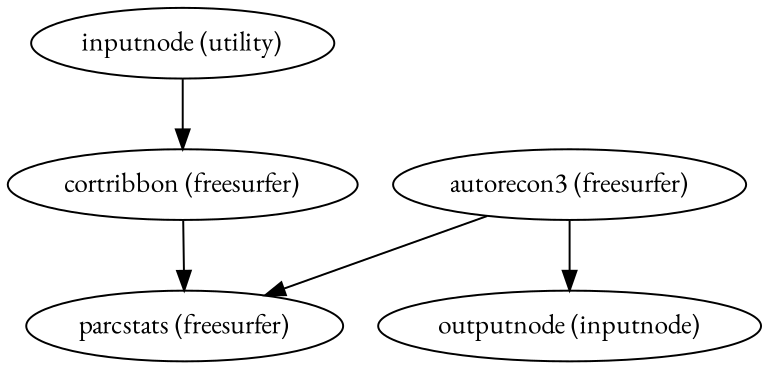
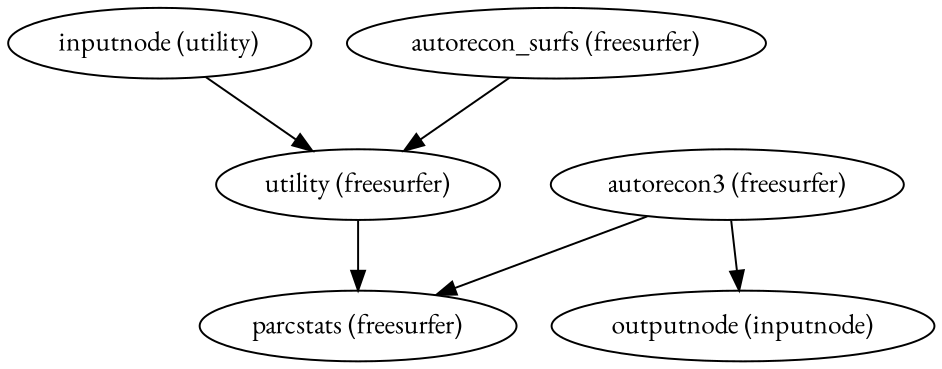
node "autorecon_surfs (freesurfer)": added
node "cortribbon (freesurfer)": label "cortribbon (freesurfer)" -> "utility (freesurfer)"
